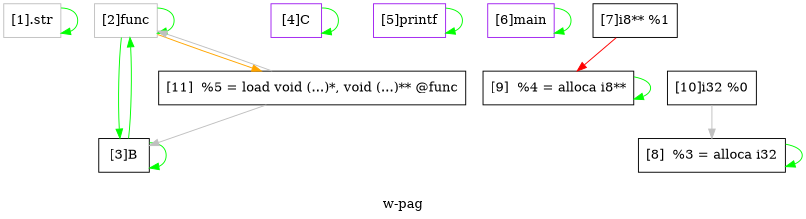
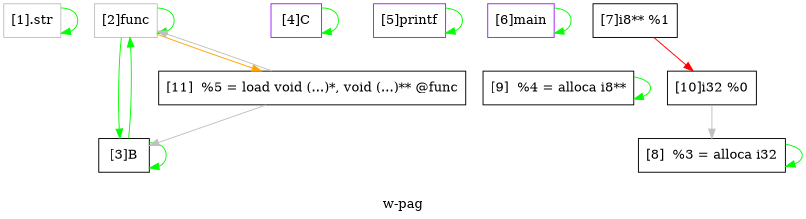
edge "[7]i8** %1" -> "[9]  %4 = alloca i8**": now "[7]i8** %1" -> "[10]i32 %0"
